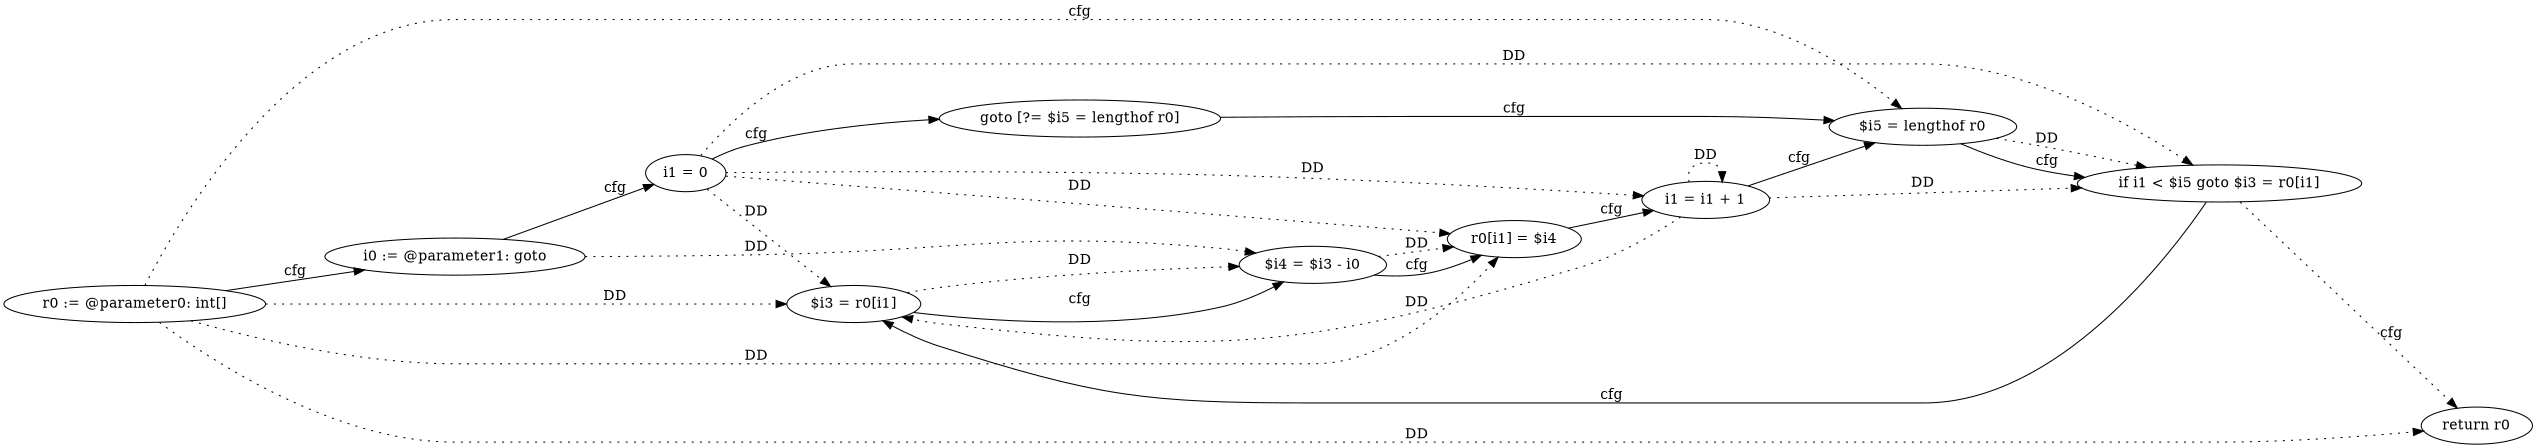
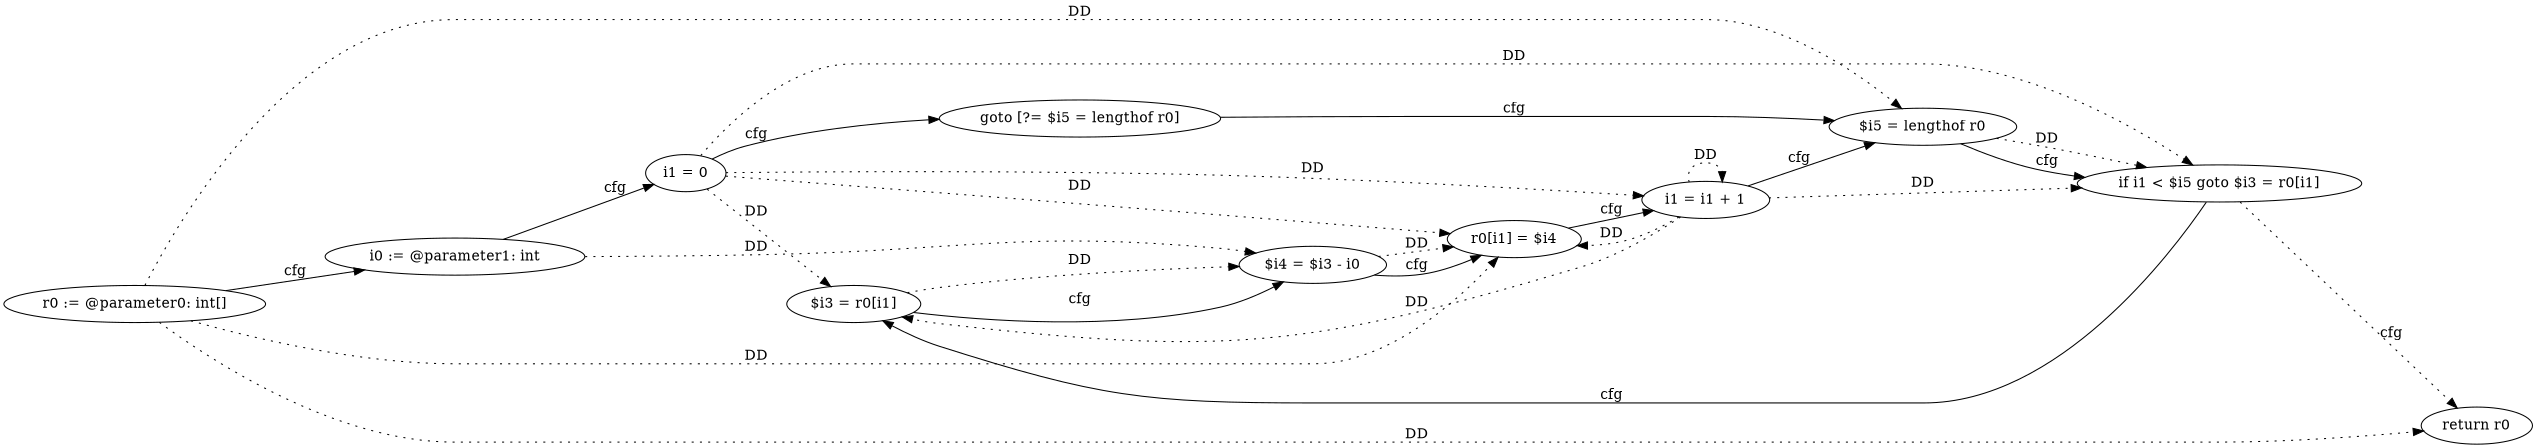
edge "r0 := @parameter0: int[]" -> "$i5 = lengthof r0": label "cfg" -> "DD"
edge "i1 = i1 + 1" -> "r0[i1] = $i4": added, label "DD"
node "i0 := @parameter1: goto": label "i0 := @parameter1: goto" -> "i0 := @parameter1: int"
edge "r0 := @parameter0: int[]" -> "$i3 = r0[i1]": removed, label "DD"
